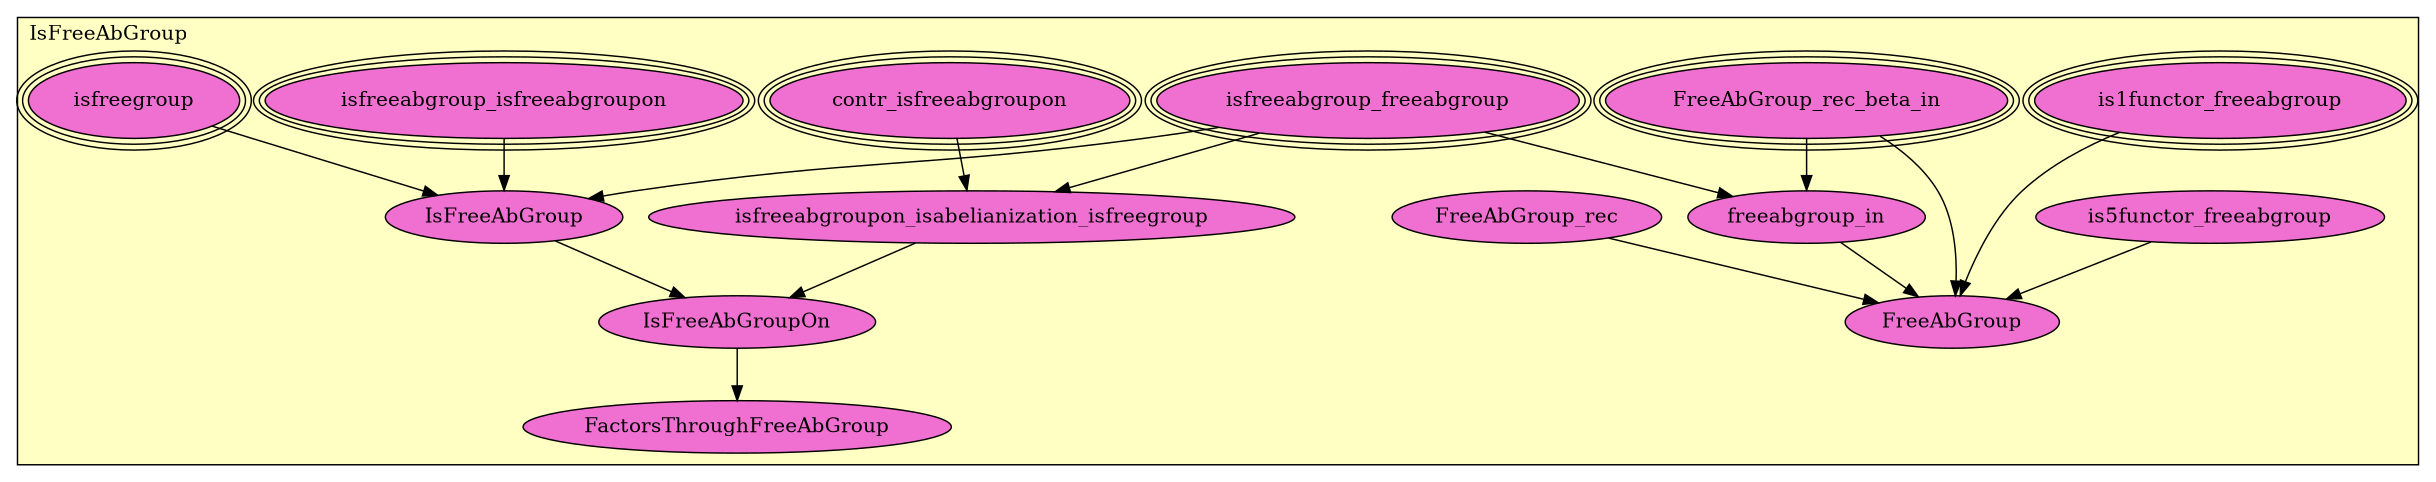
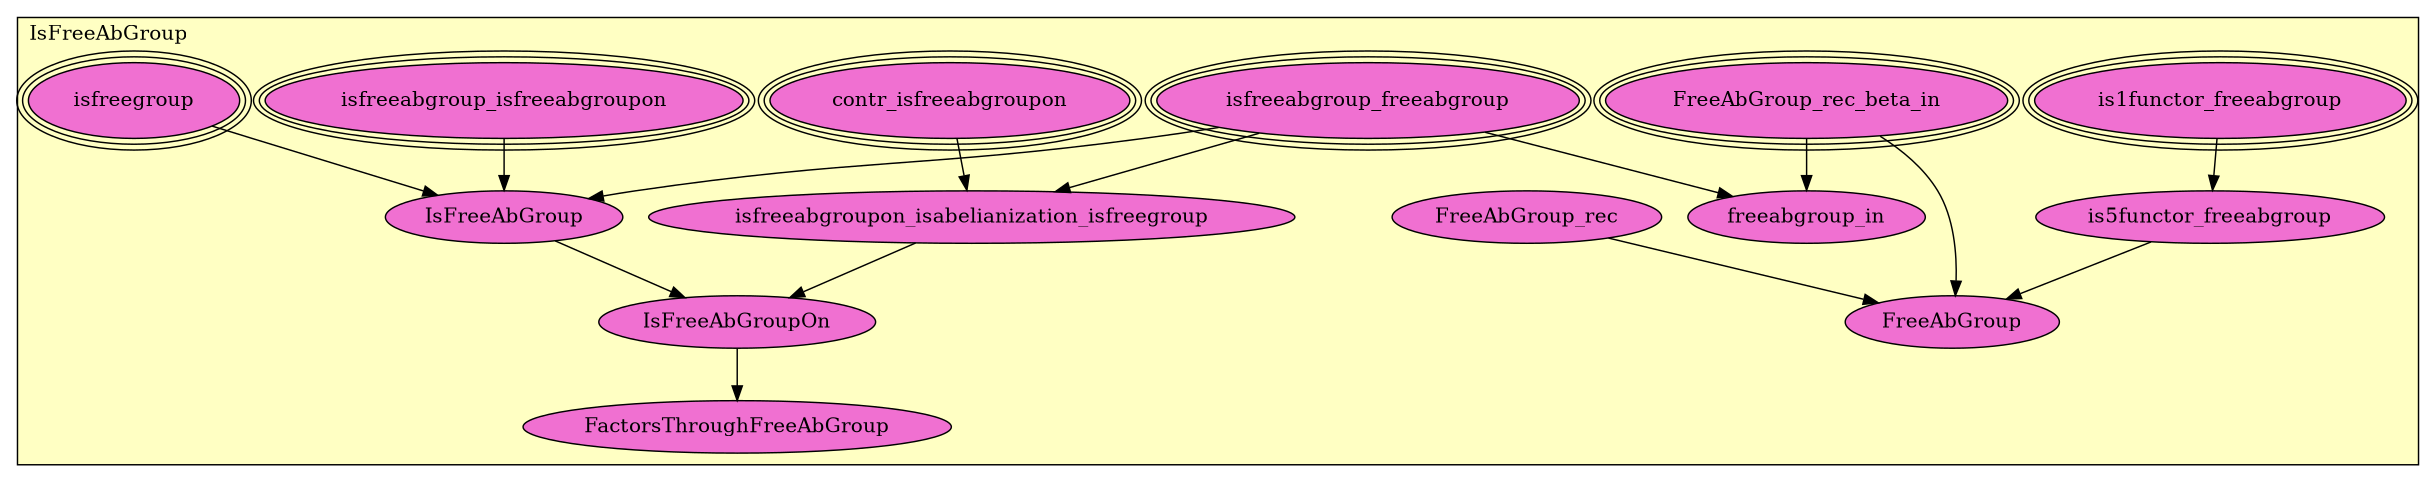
edge "is1functor_freeabgroup" -> "FreeAbGroup": now "is1functor_freeabgroup" -> "is5functor_freeabgroup"
edge "freeabgroup_in" -> "FreeAbGroup": removed
